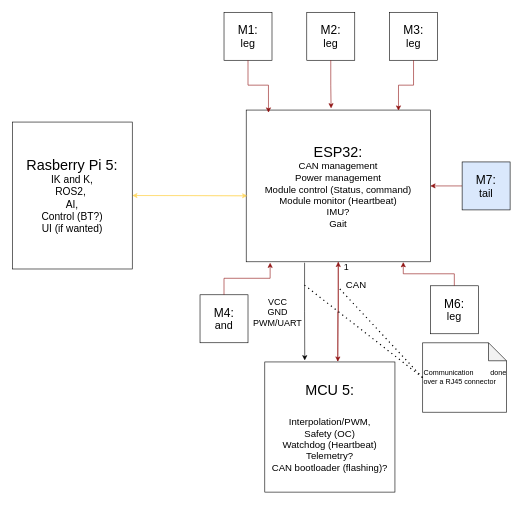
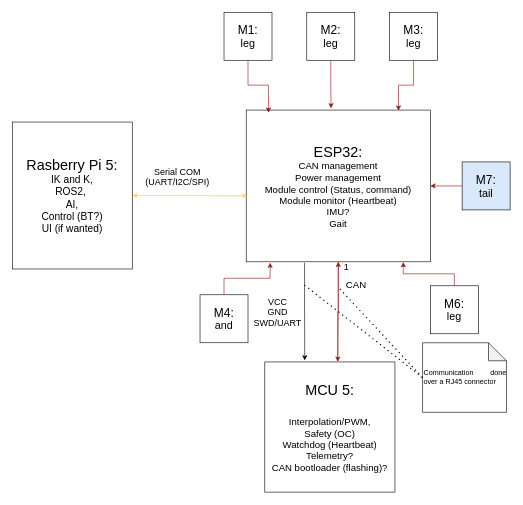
node "Serial COM (UART/I2C/SPI)": added
node "VCC GND PWM/UART": label "VCC GND PWM/UART" -> "VCC GND SWD/UART"
